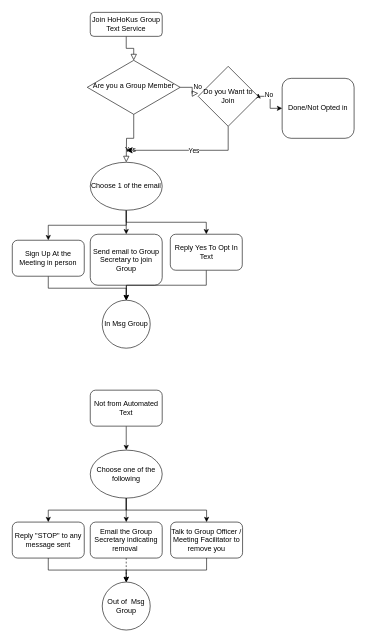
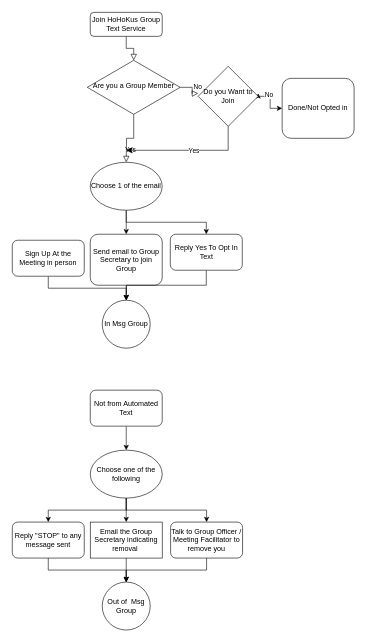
edge "Choose 1 of the email" -> "Sign Up At the Meeting in person": removed
node "Email the Group Secretary indicating removal": shape rounded rectangle -> rectangle
edge "Email the Group Secretary indicating removal" -> "Out of Msg Group": style dashed -> solid
